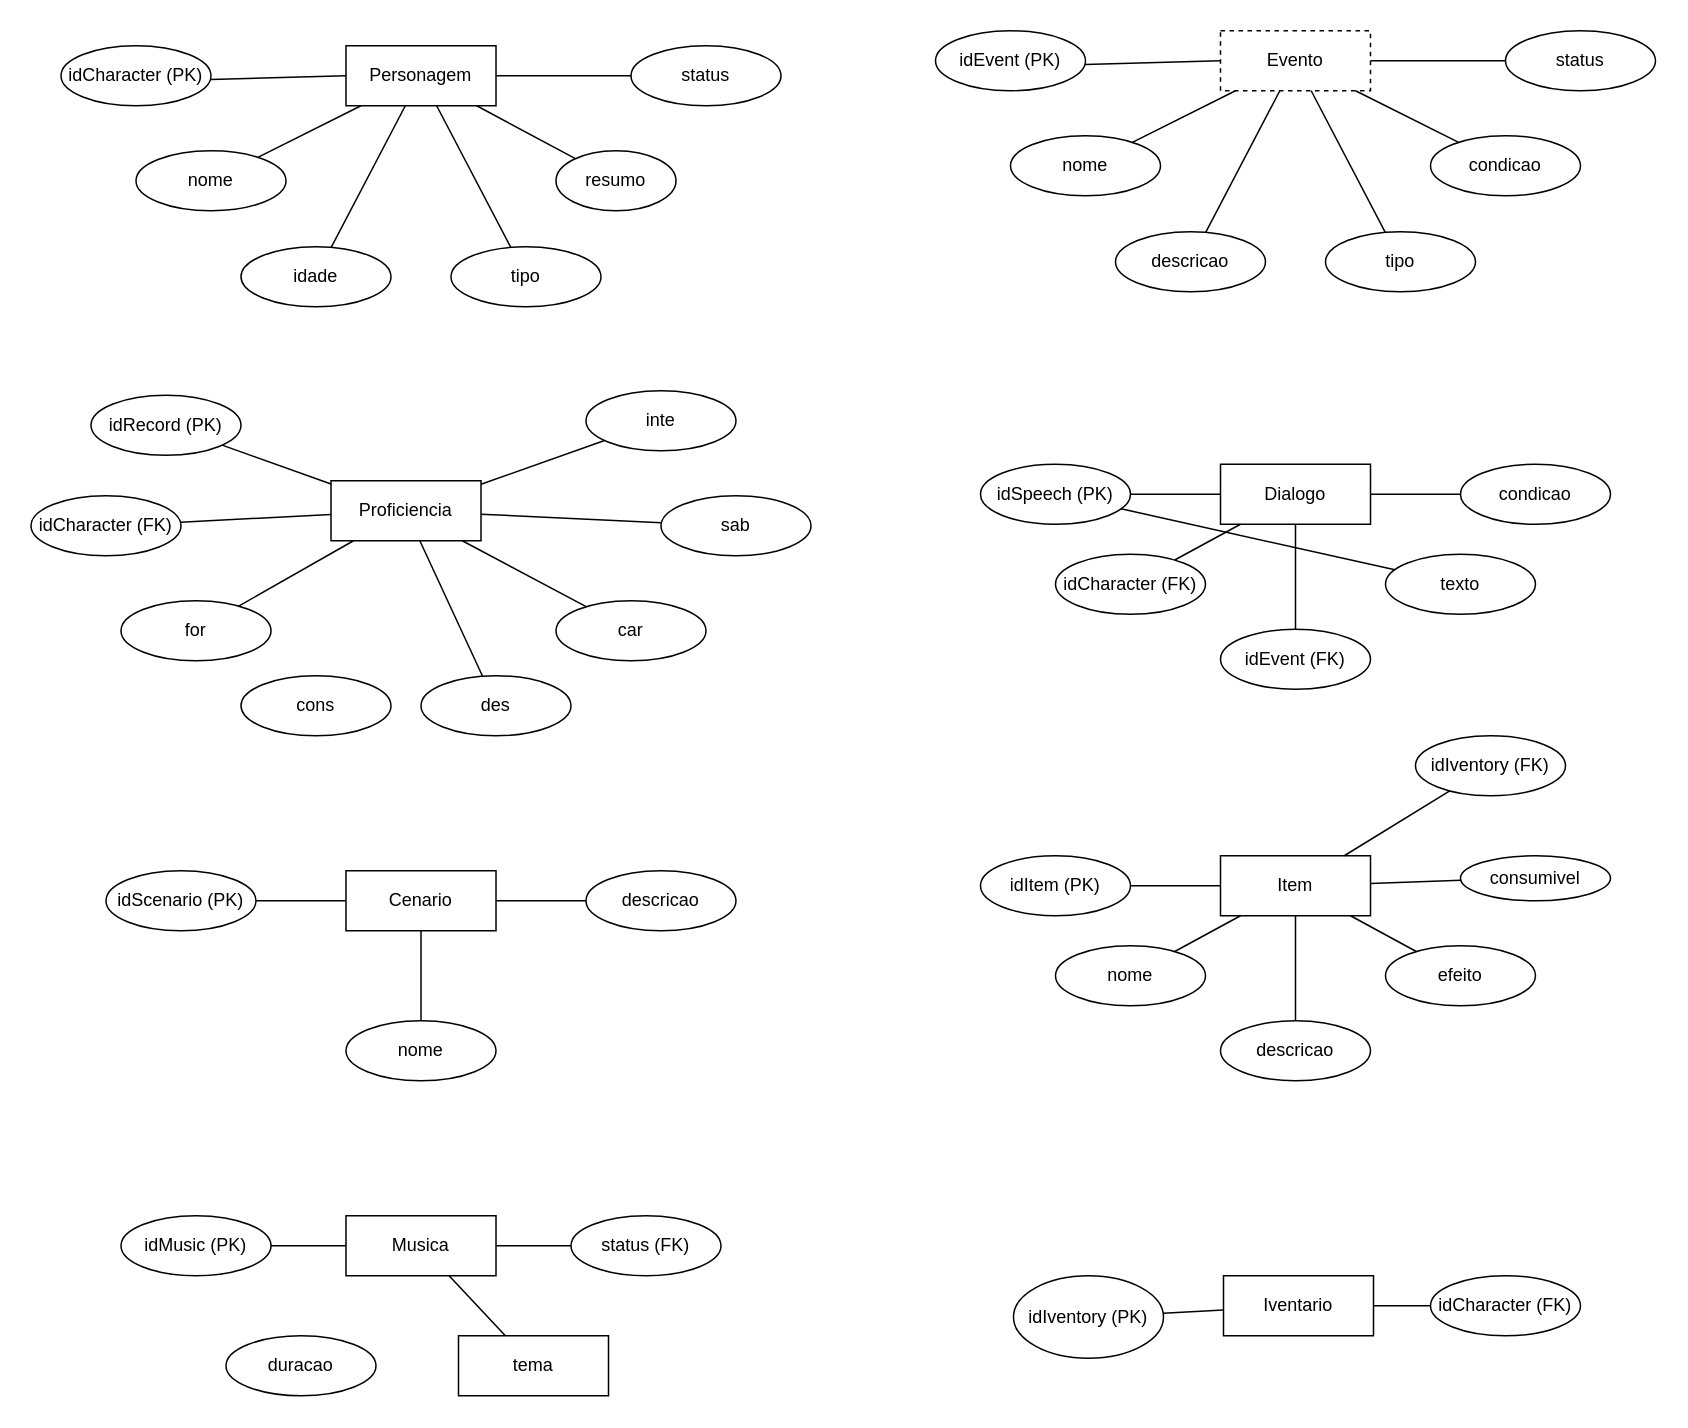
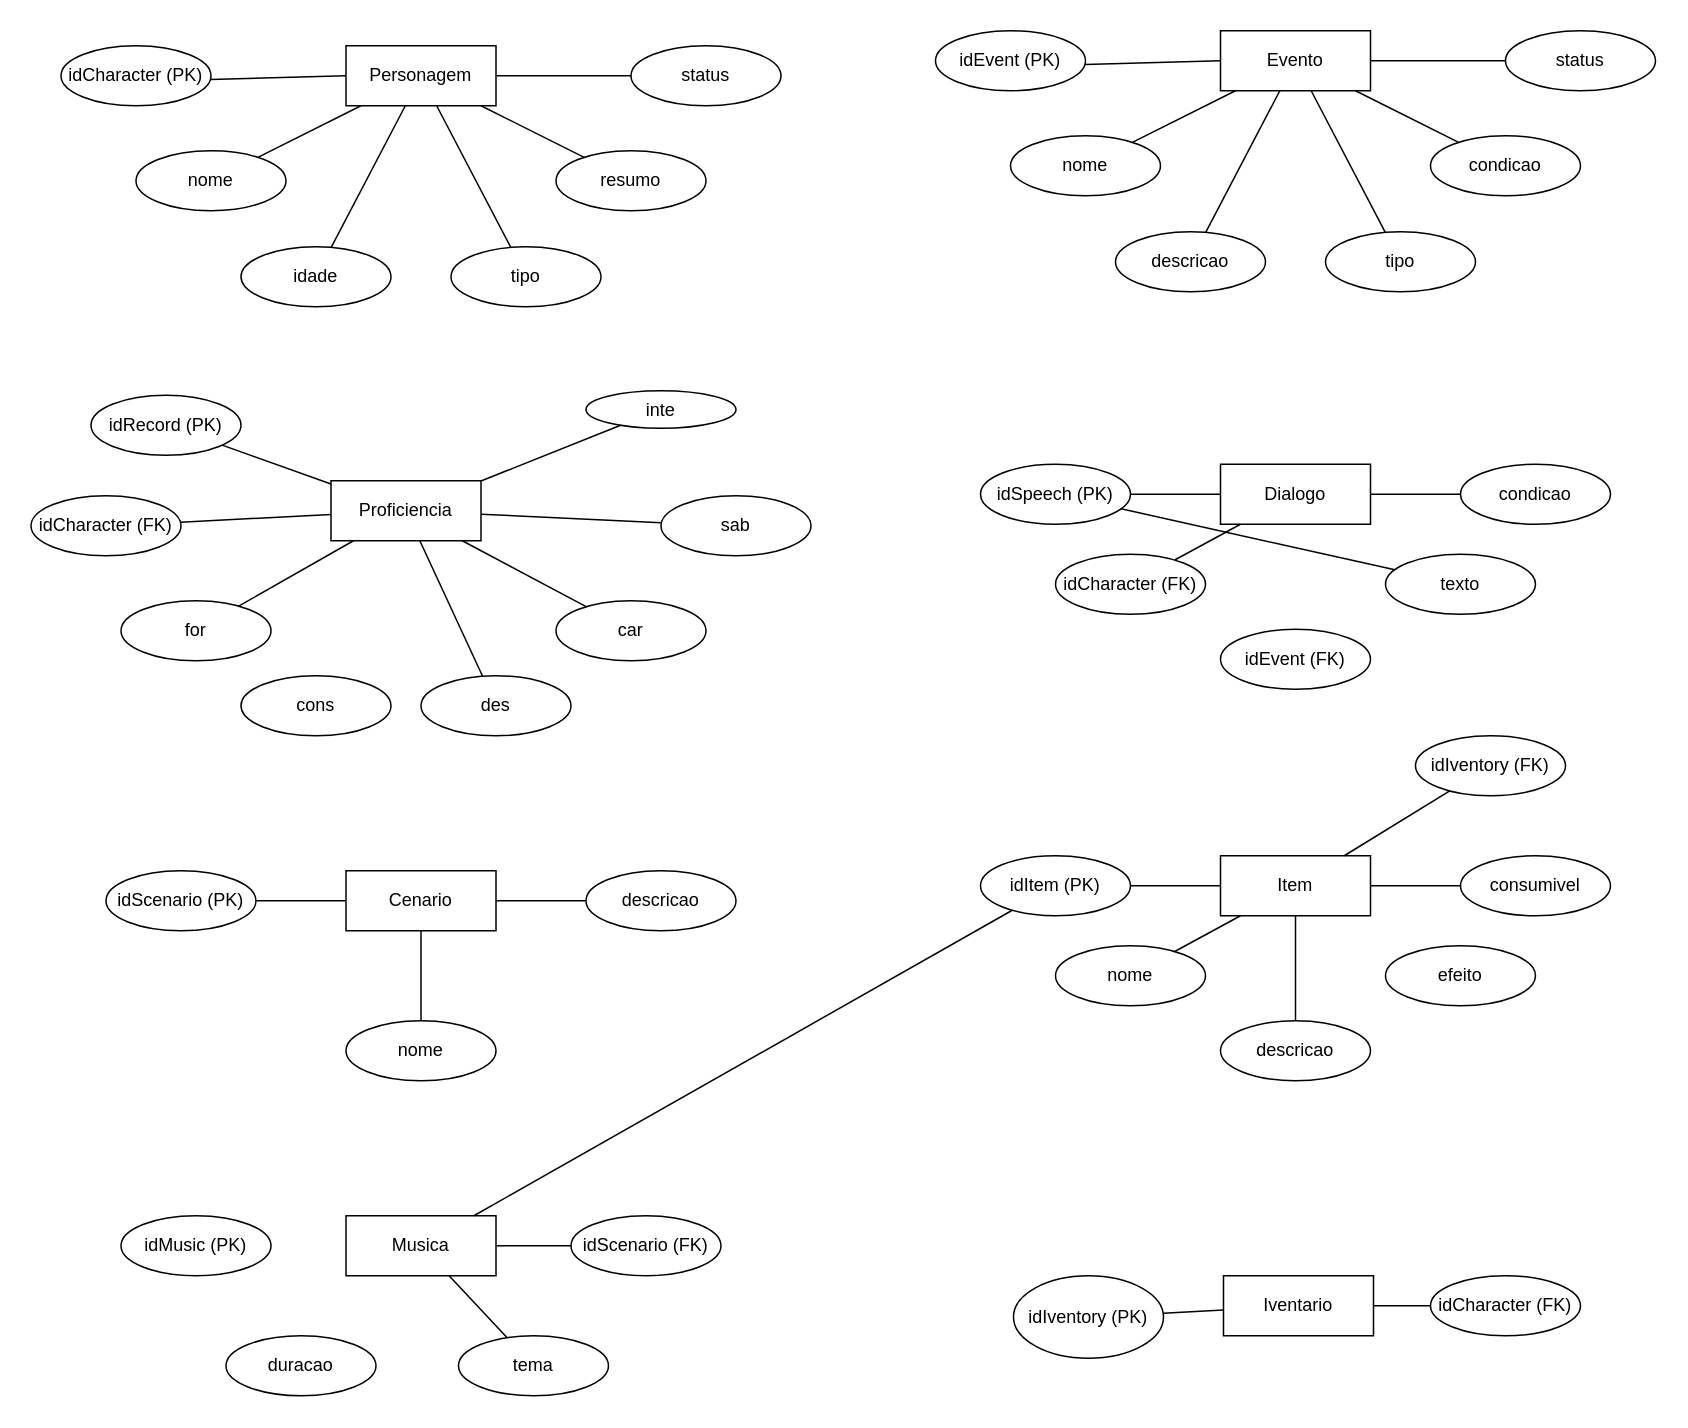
node "Evento": style dashed -> solid
node "resumo": size 120x60 -> 150x60
node "inte": size 150x60 -> 150x38
edge "Dialogo" -- "idEvent (FK)": removed
node "consumivel": size 150x45 -> 150x60
edge "Item" -- "efeito": removed
edge "idMusic (PK)" -- "Musica": now "idItem (PK)" -- "Musica"
node "status (FK)": label "status (FK)" -> "idScenario (FK)"
node "tema": shape rectangle -> ellipse
